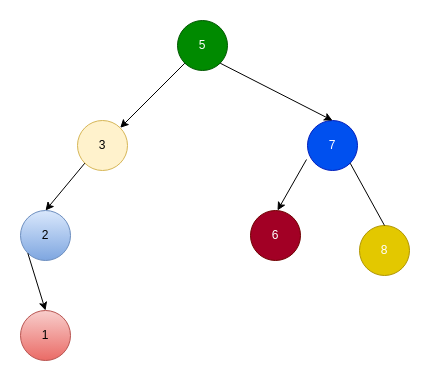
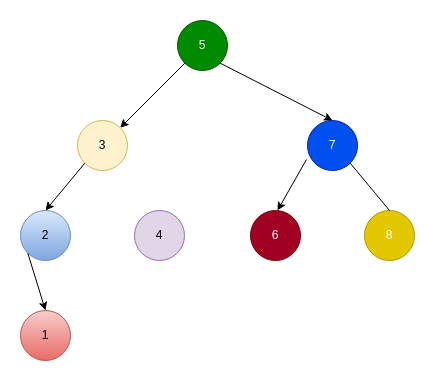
node "4": added
node "8": moved (385, 251) -> (390, 236)
